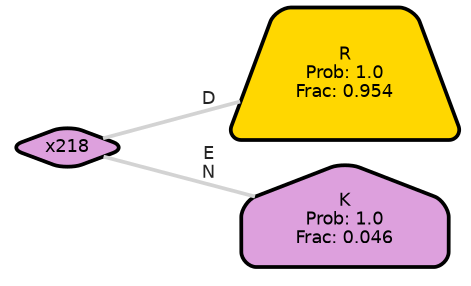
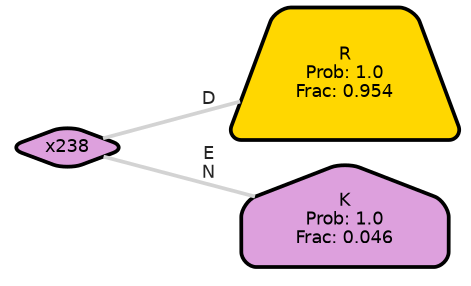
node "x218": label "x218" -> "x238"
